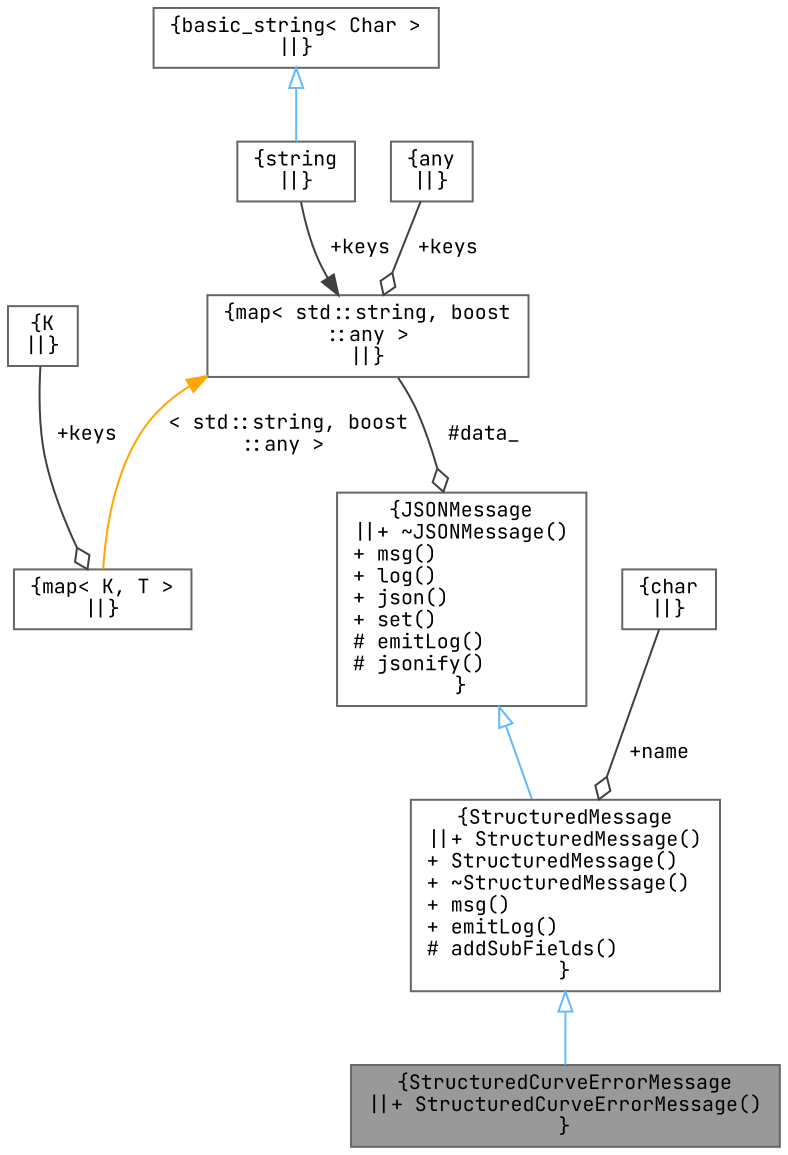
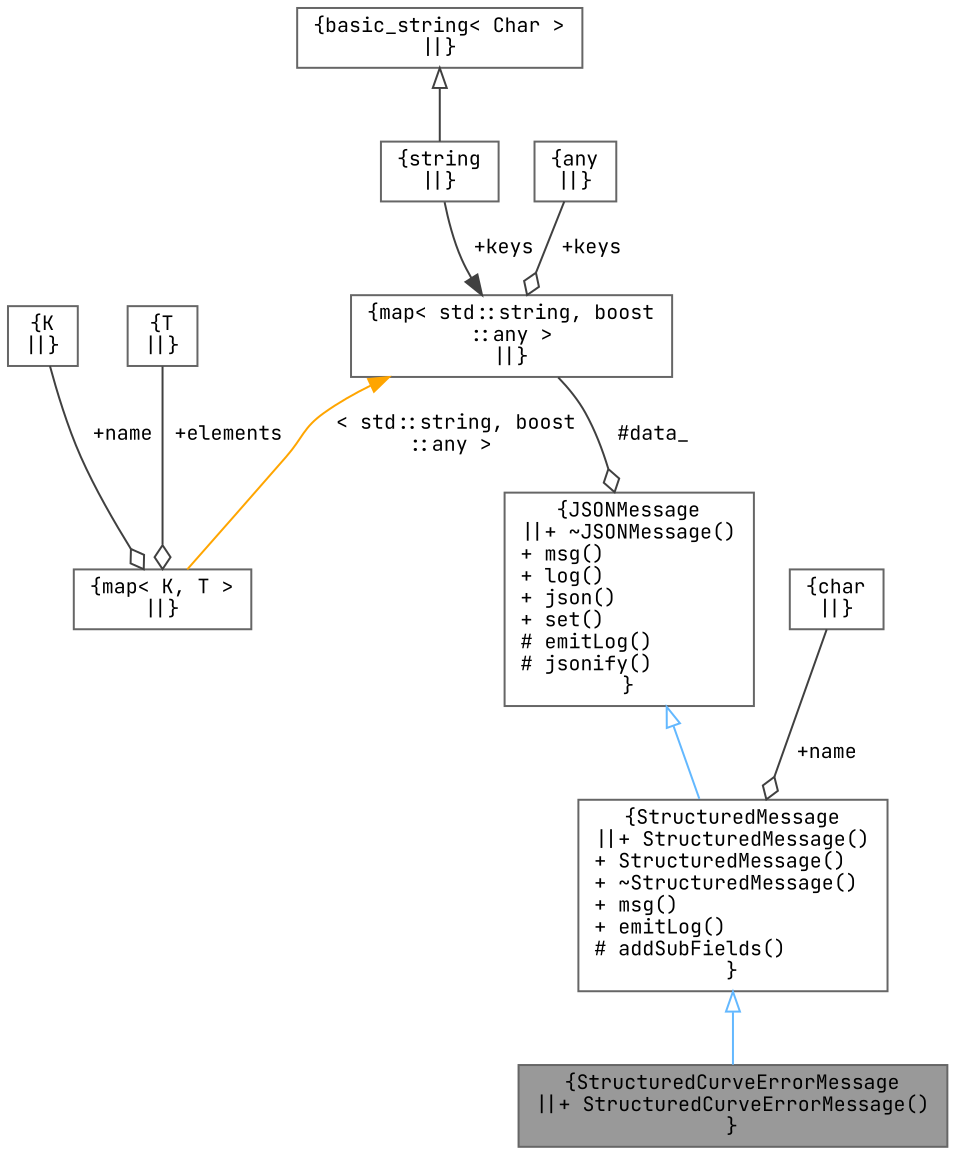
edge "{string ||}" -> "{basic_string< Char > ||}": color steelblue1 -> grey25
node "{T ||}": added
edge "{K ||}" -> "{map< K, T > ||}": label " +keys" -> " +name"
